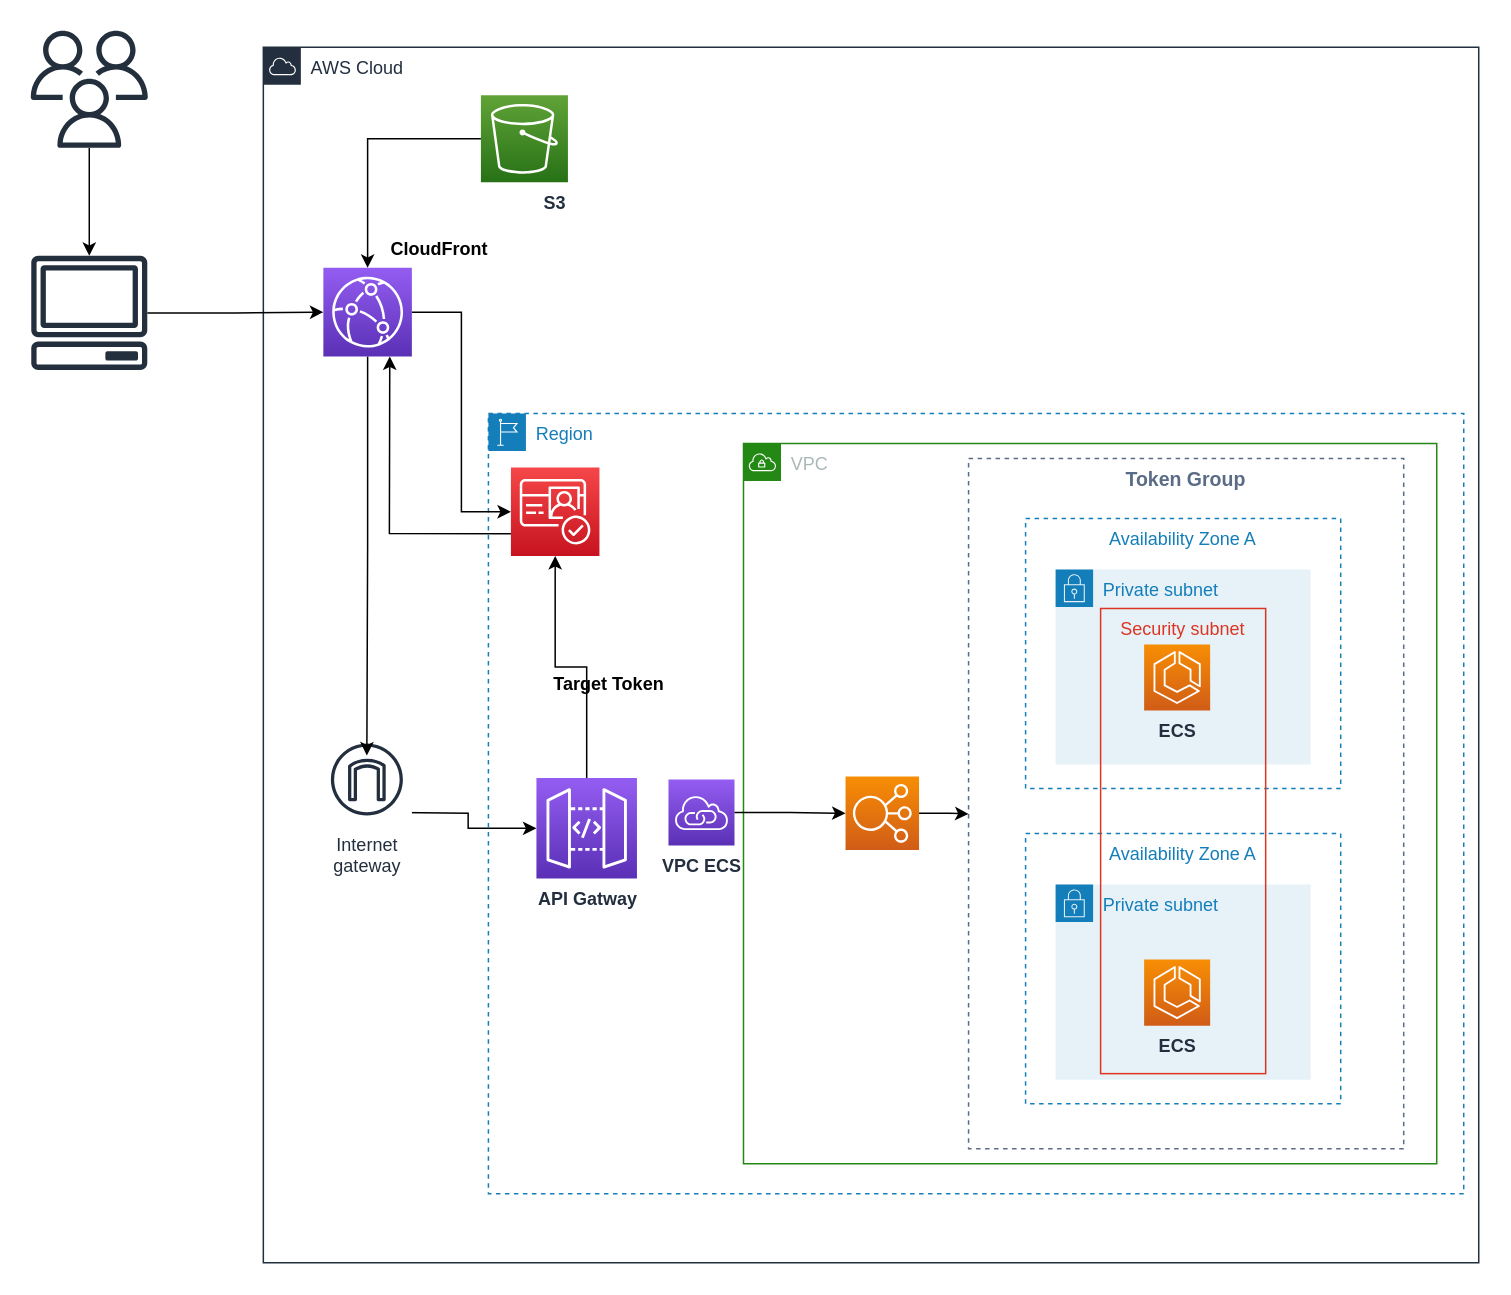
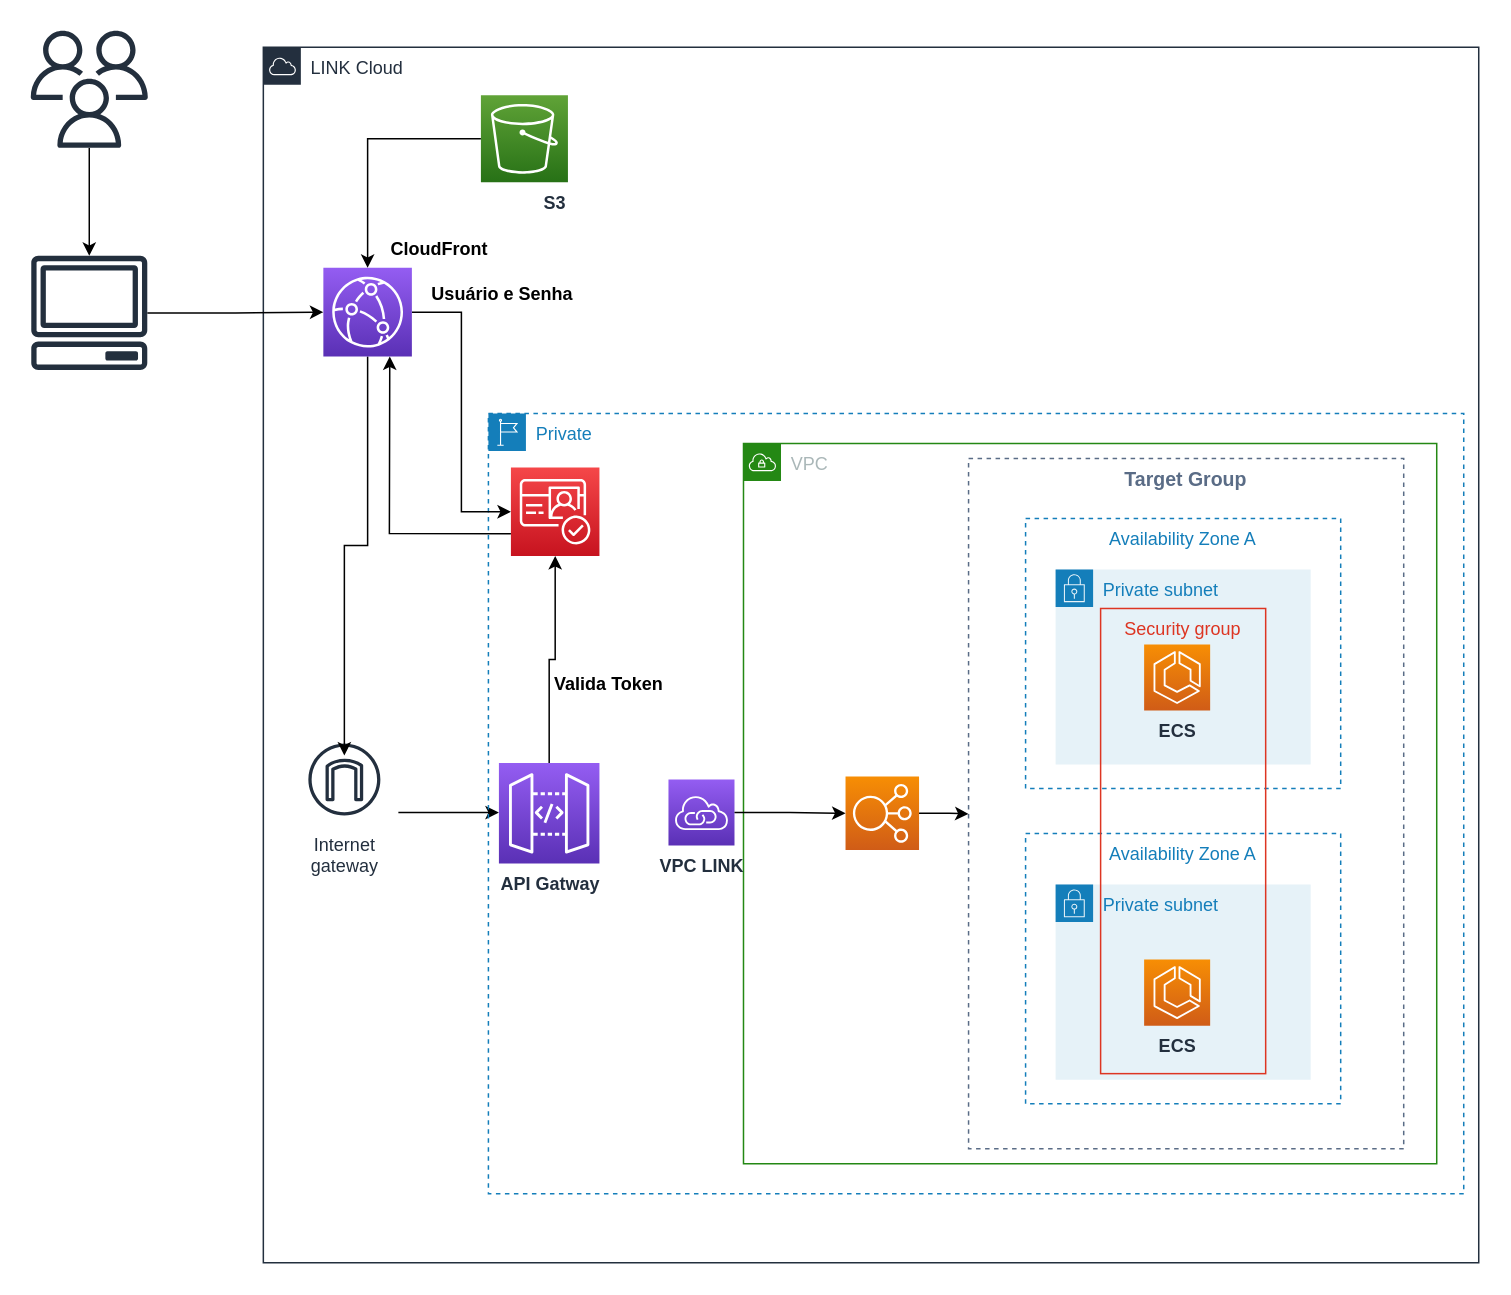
node "AWS Cloud": label "AWS Cloud" -> "LINK Cloud"
node "Usuário e Senha": added
node "Region": label "Region" -> "Private"
node "Token Group": label "Token Group" -> "Target Group"
node "Security subnet": label "Security subnet" -> "Security group"
node "Target Token": label "Target Token" -> "Valida Token"
node "Internet gateway": moved (367, 779) -> (344, 779)
node "API Gatway": moved (587, 828) -> (549, 813)
node "VPC ECS": label "VPC ECS" -> "VPC LINK"
